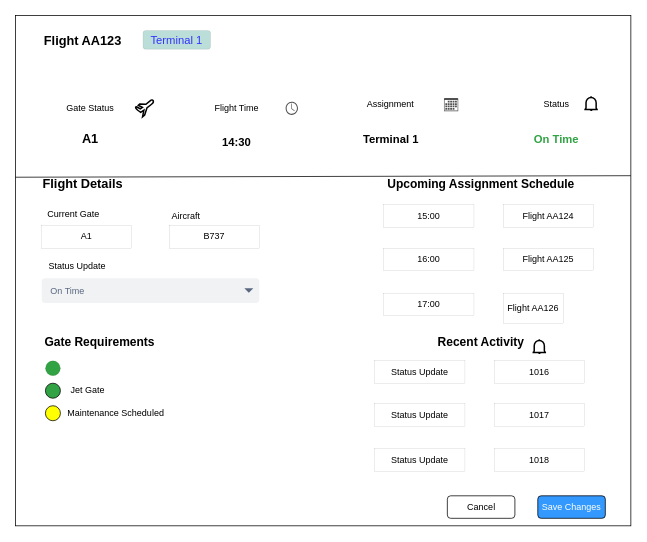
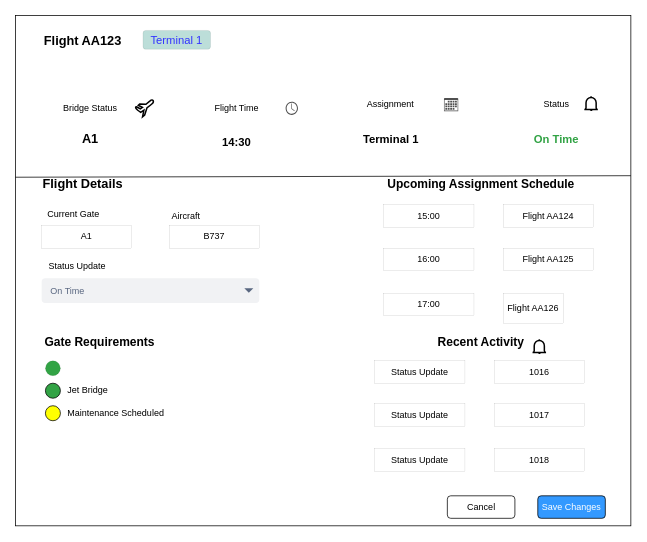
node "Gate Status": label "Gate Status" -> "Bridge Status"
node "Jet Gate": label "Jet Gate" -> "Jet Bridge"
